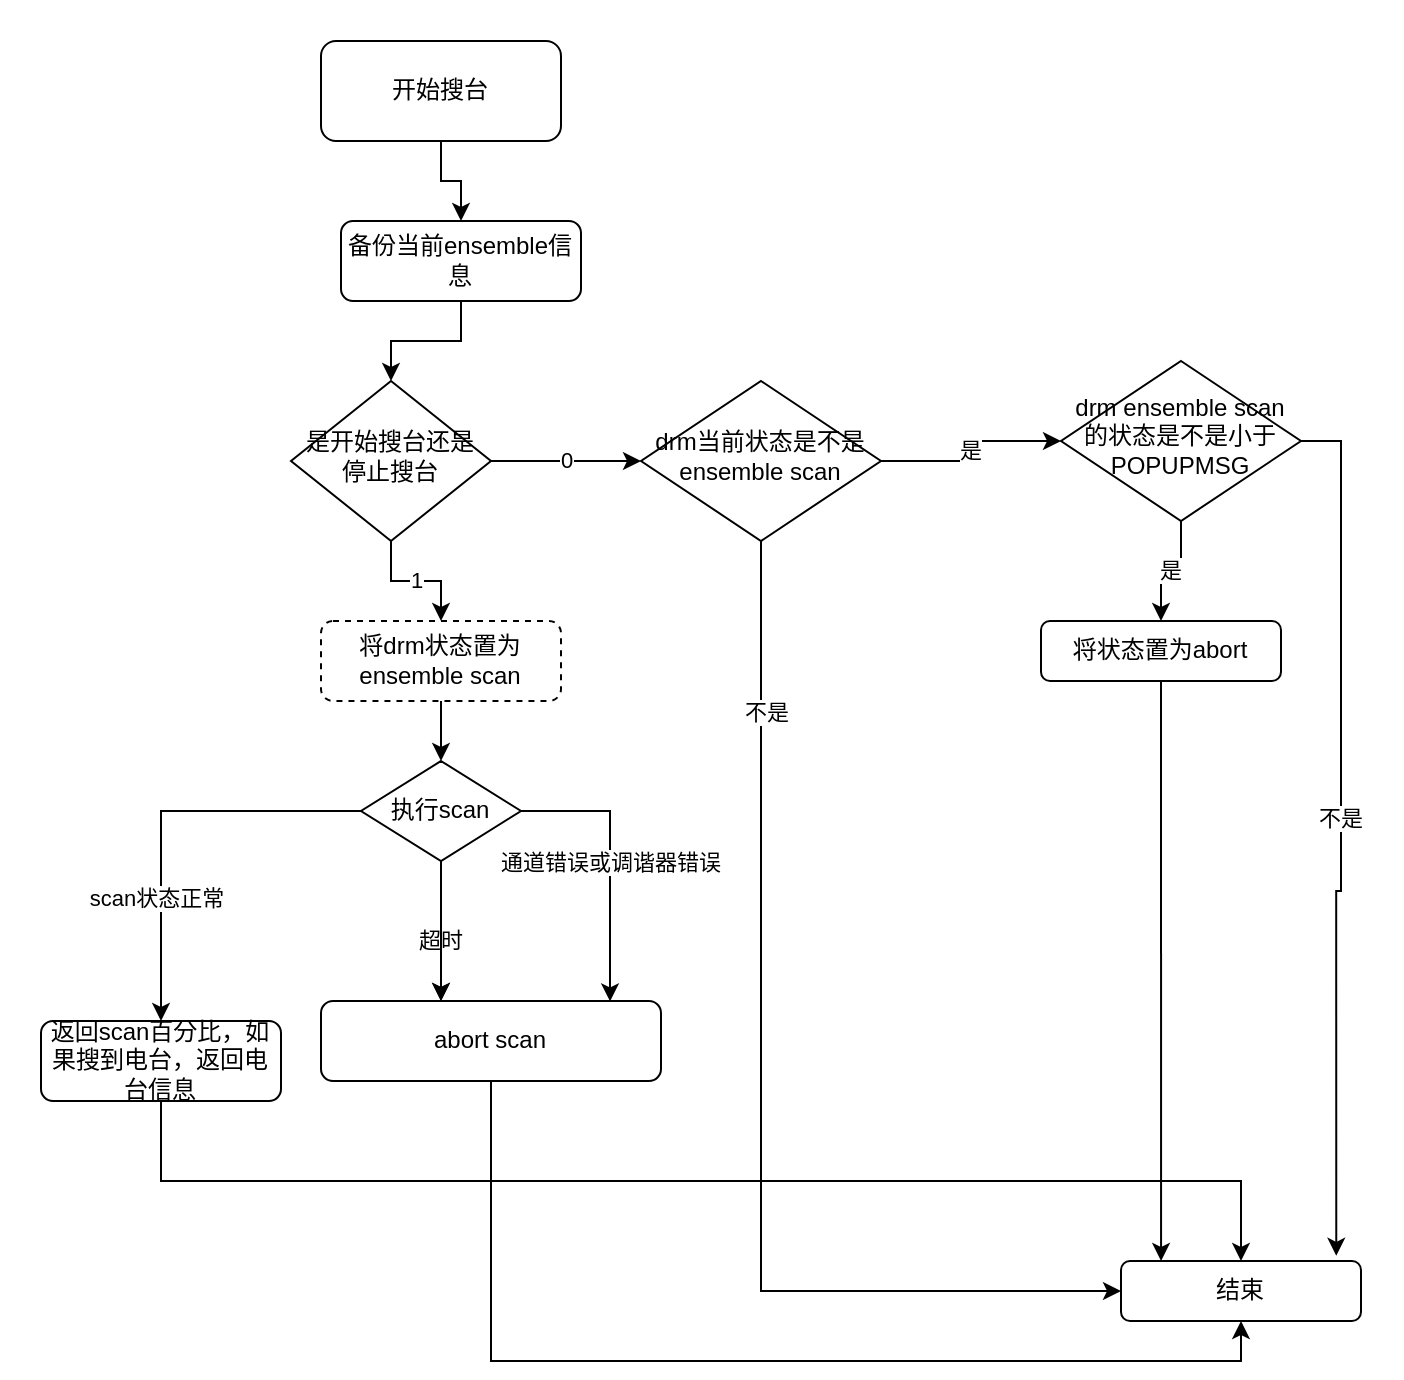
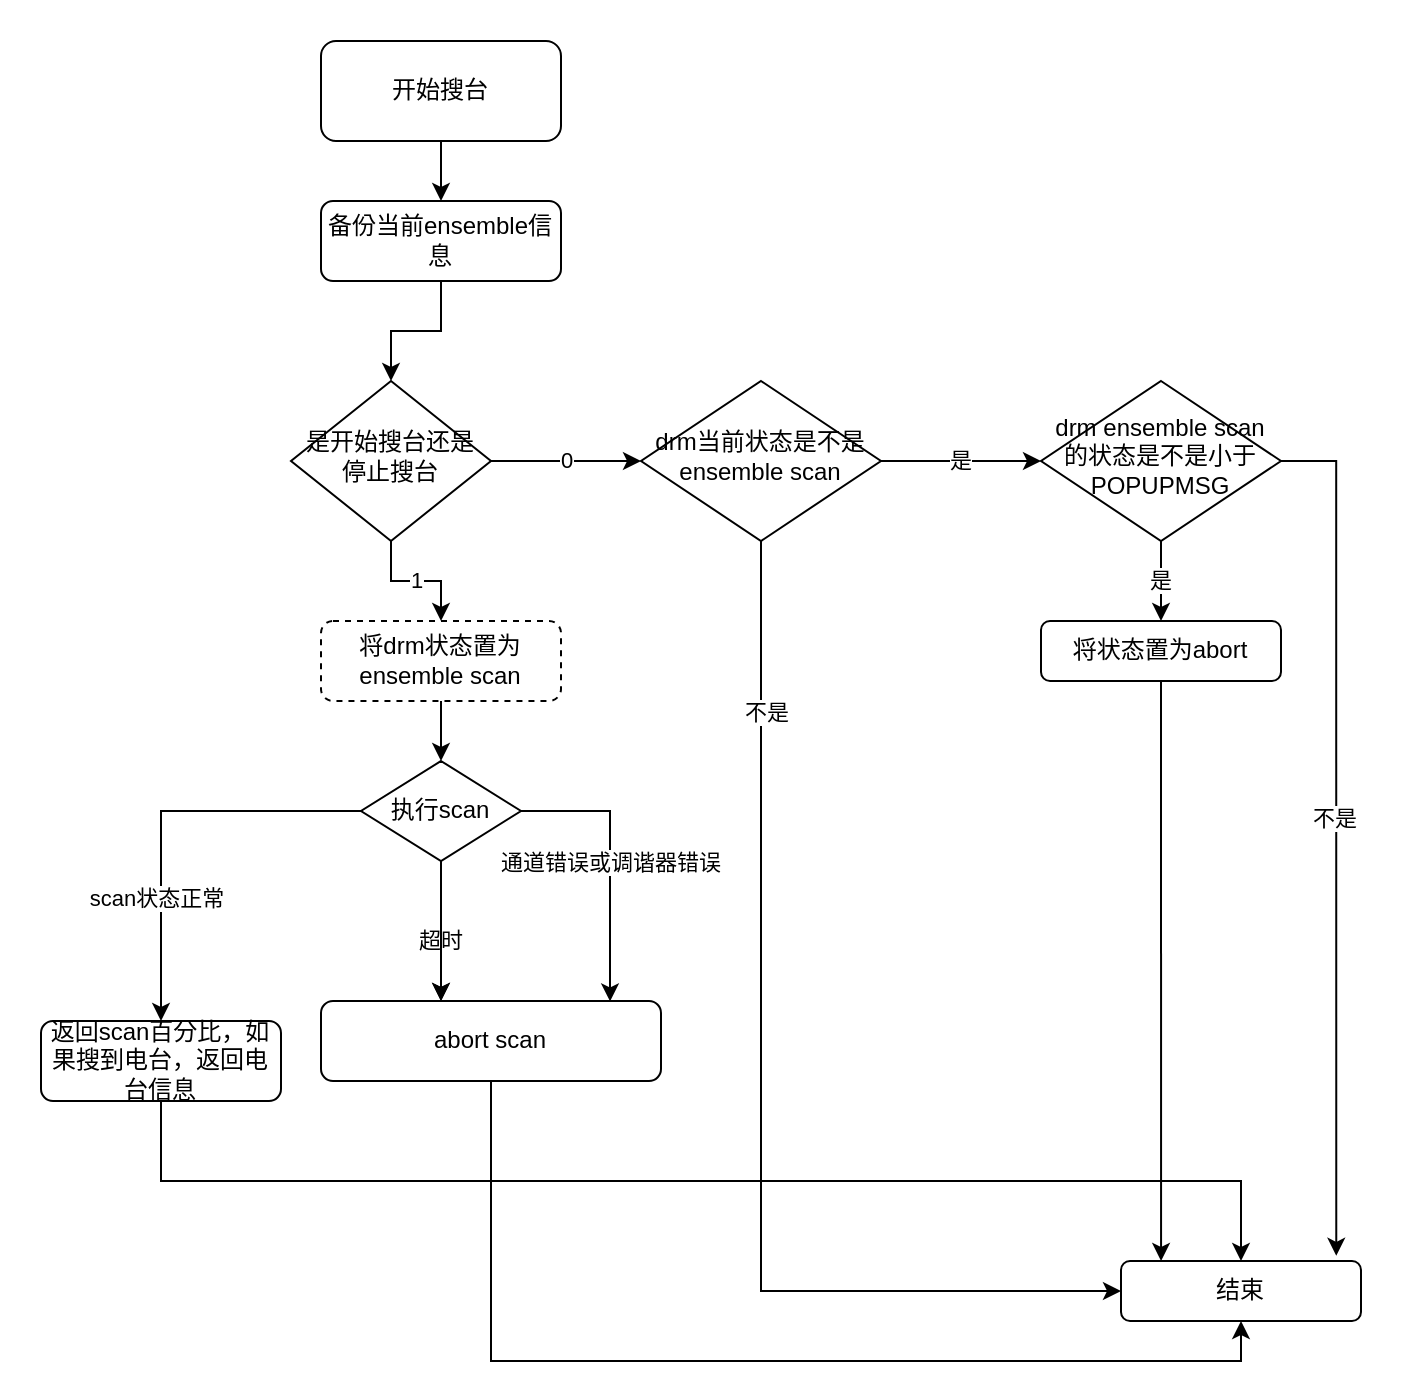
node "备份当前ensemble信息": moved (461, 261) -> (441, 241)
node "drm ensemble scan的状态是不是小于POPUPMSG": moved (1181, 441) -> (1161, 461)
